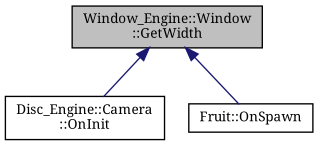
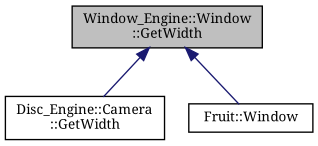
node "Disc_Engine::Camera ::OnInit": label "Disc_Engine::Camera ::OnInit" -> "Disc_Engine::Camera ::GetWidth"
node "Fruit::OnSpawn": label "Fruit::OnSpawn" -> "Fruit::Window"
